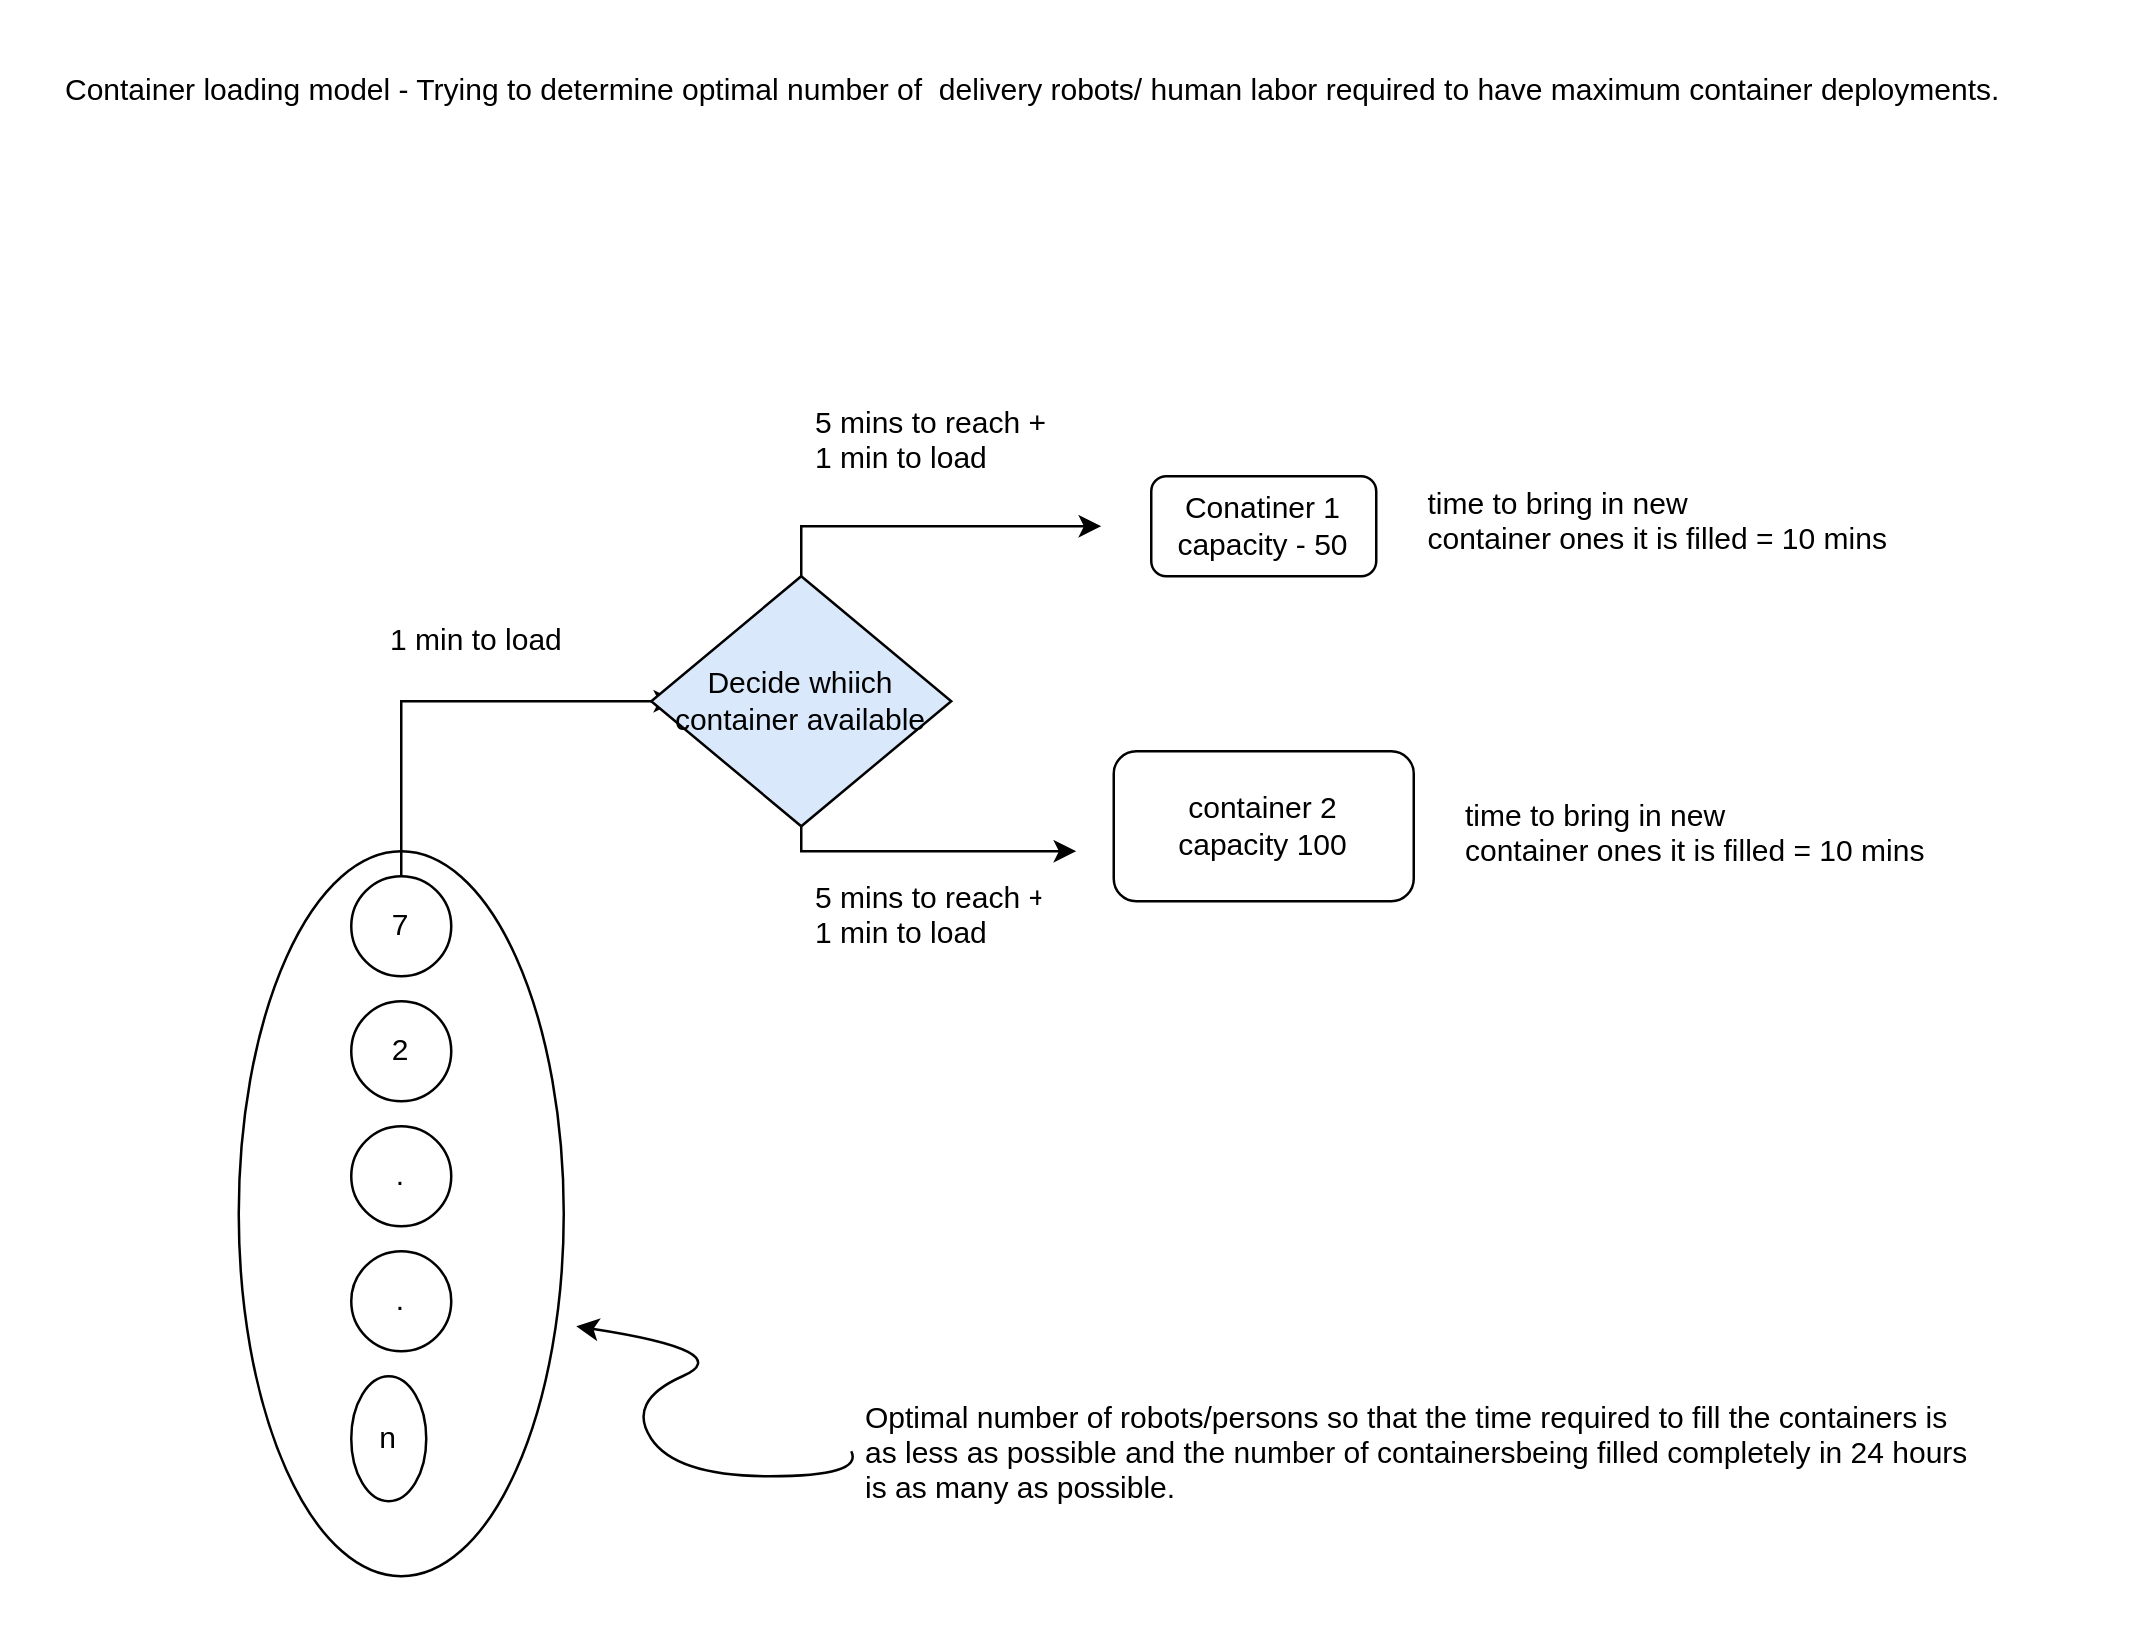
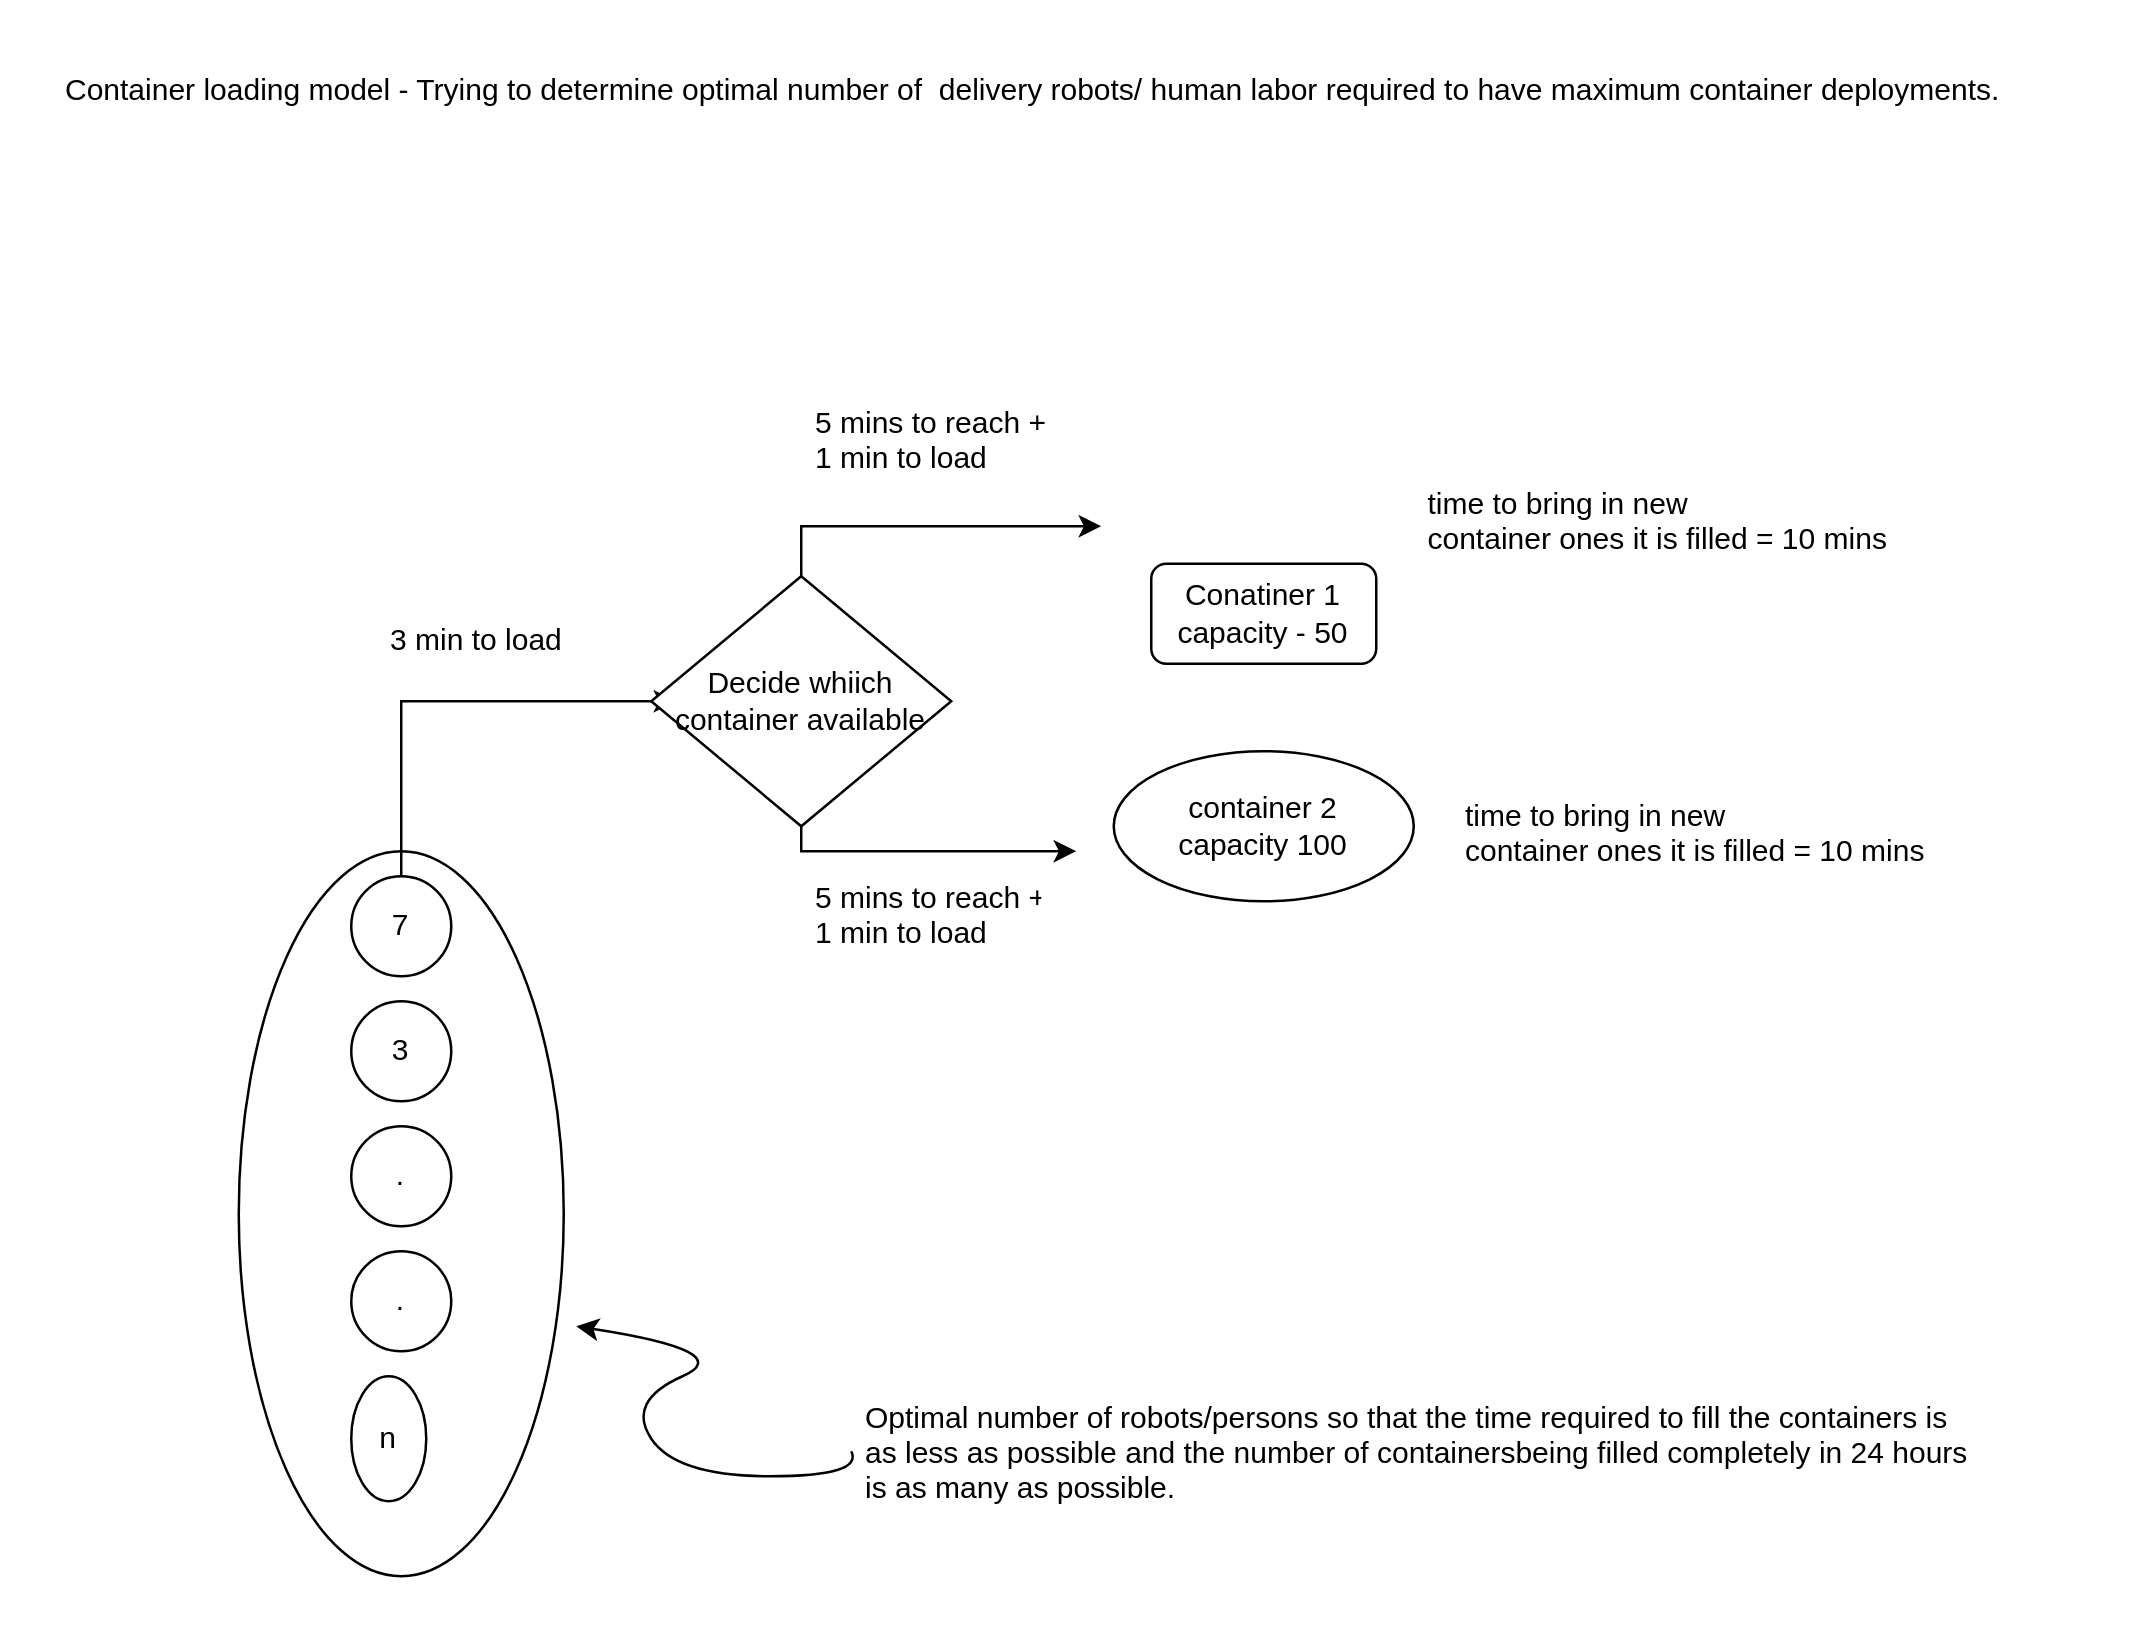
node "Conatiner 1 capacity - 50": moved (1264, 526) -> (1264, 614)
node "1 min to load": label "1 min to load" -> "3 min to load"
node "Decide whiich container available": fillcolor #dae8fc -> #ffffff
node "container 2 capacity 100": shape rounded rectangle -> ellipse
node "2": label "2" -> "3"
